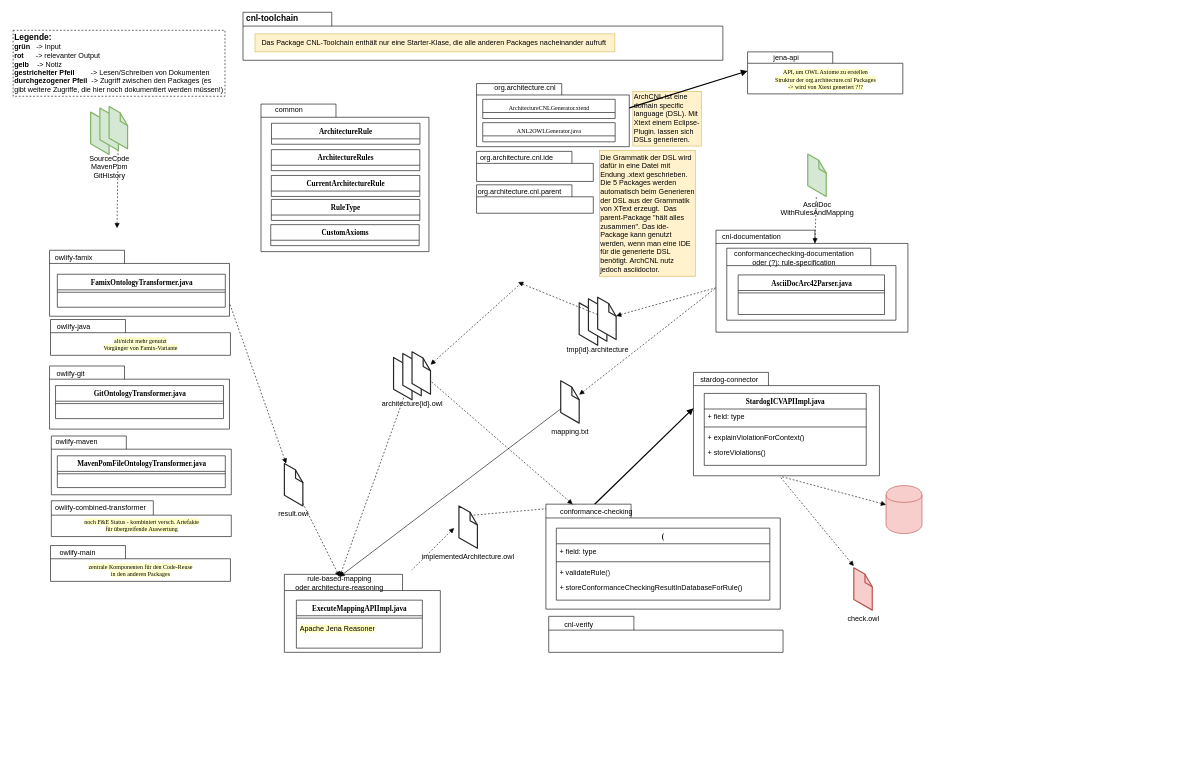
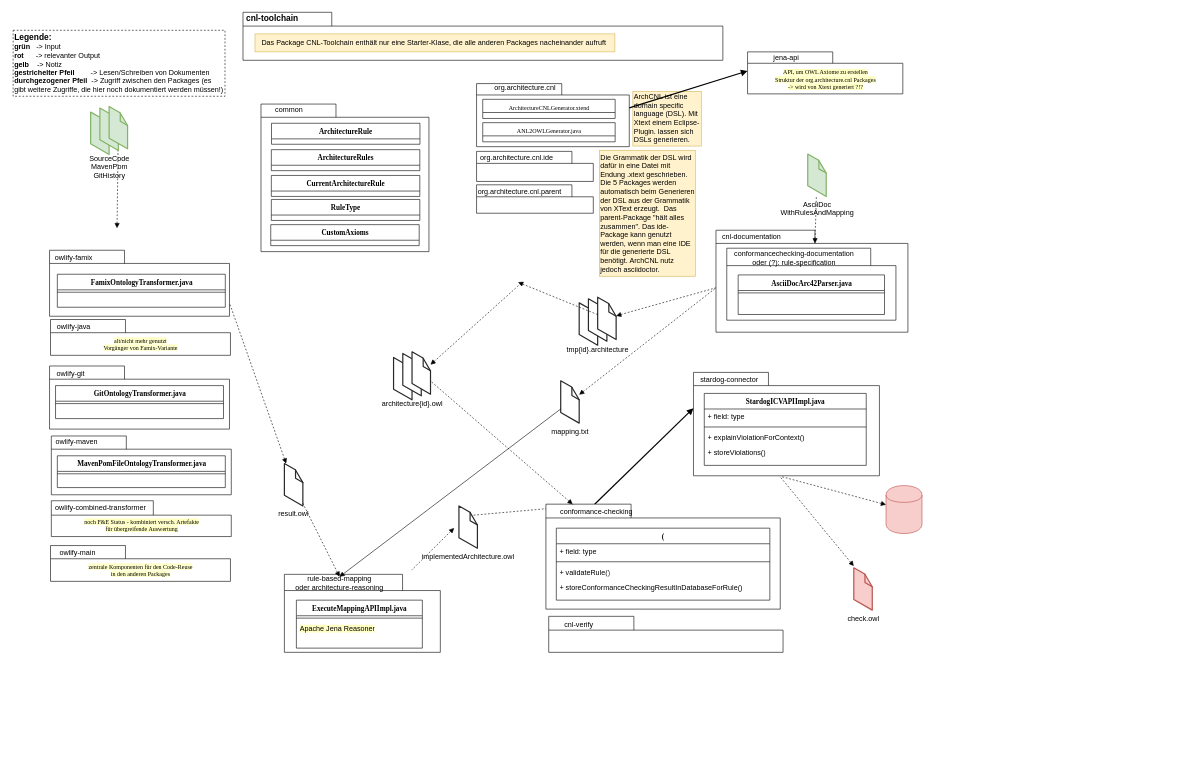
edge "architecture{id}.owl" -> "rule-based-mapping oder architecture-reasoning": removed
